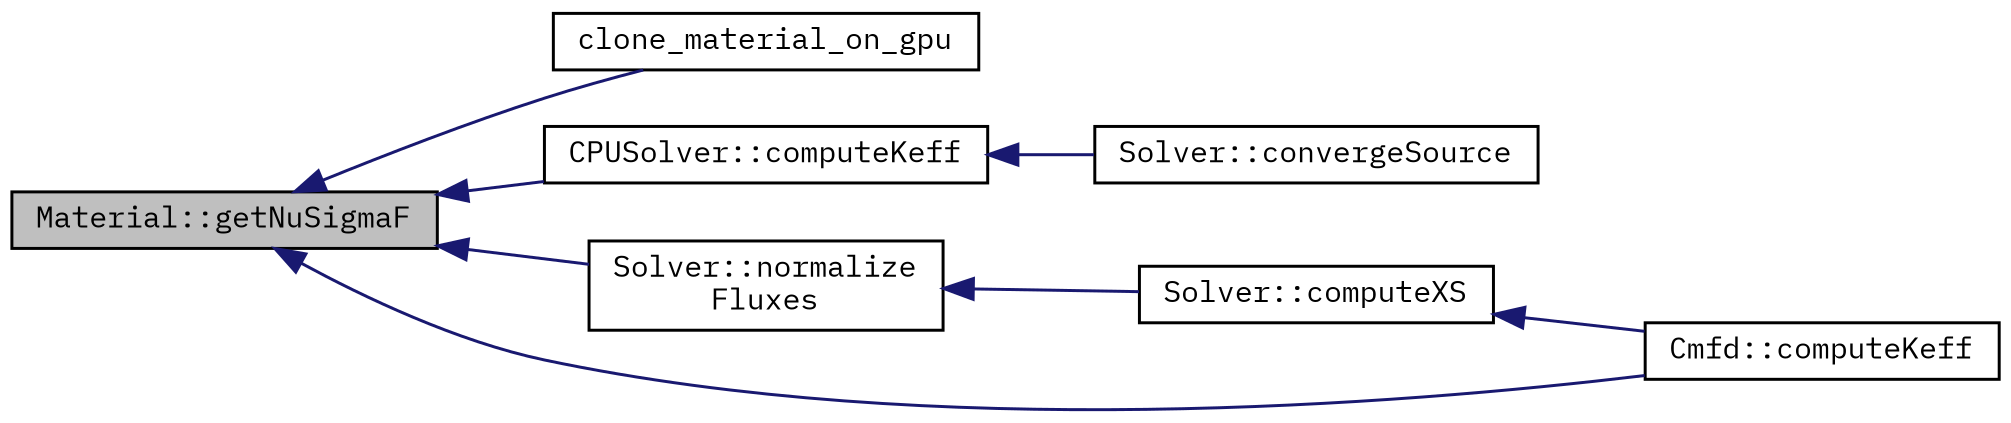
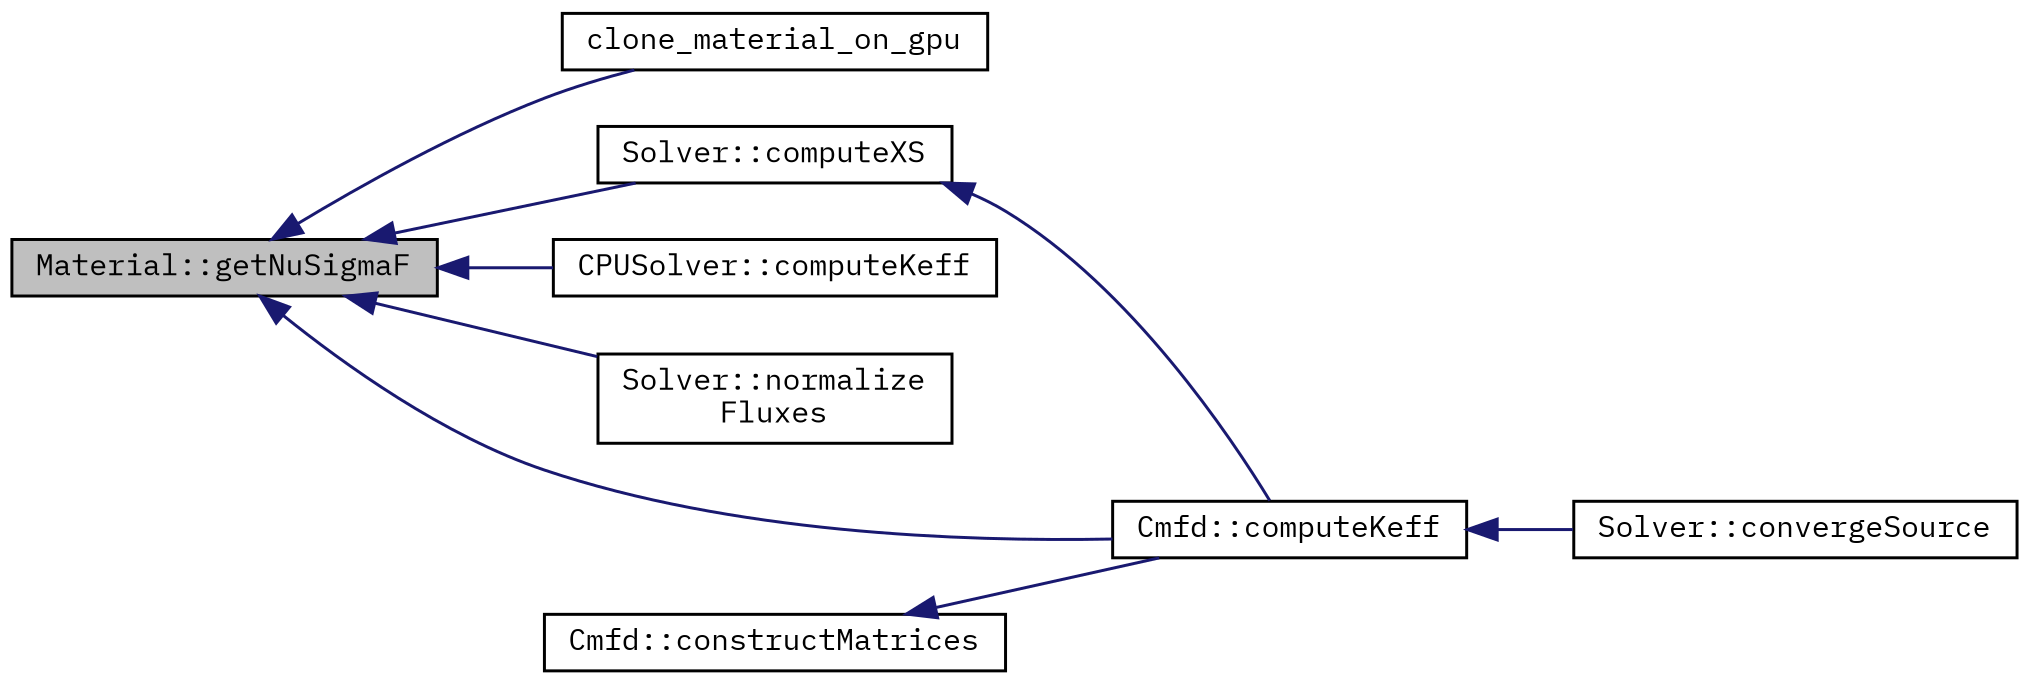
edge "Solver::convergeSource" -> "CPUSolver::computeKeff": now "Solver::convergeSource" -> "Cmfd::computeKeff"
edge "Solver::computeXS" -> "Solver::normalize Fluxes": now "Solver::computeXS" -> "Material::getNuSigmaF"
node "Cmfd::constructMatrices": added
